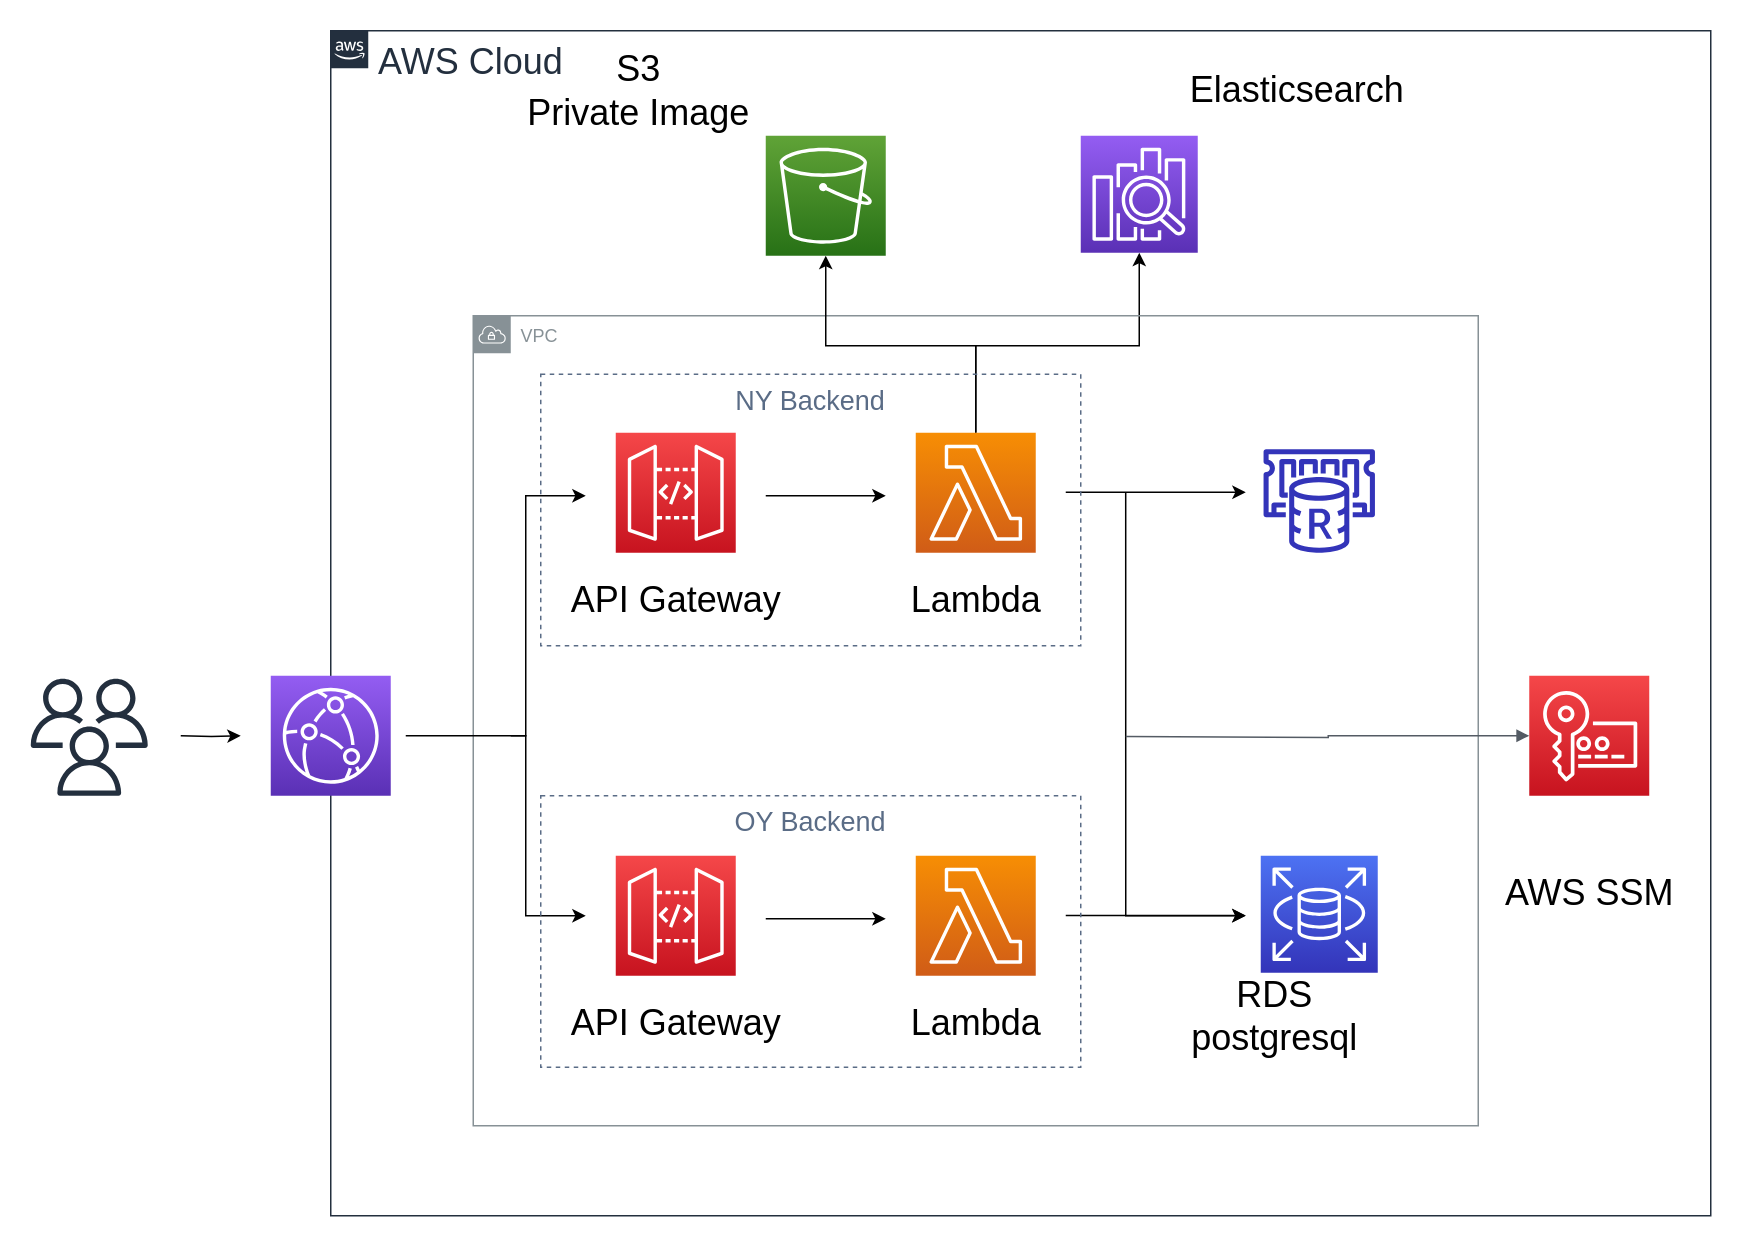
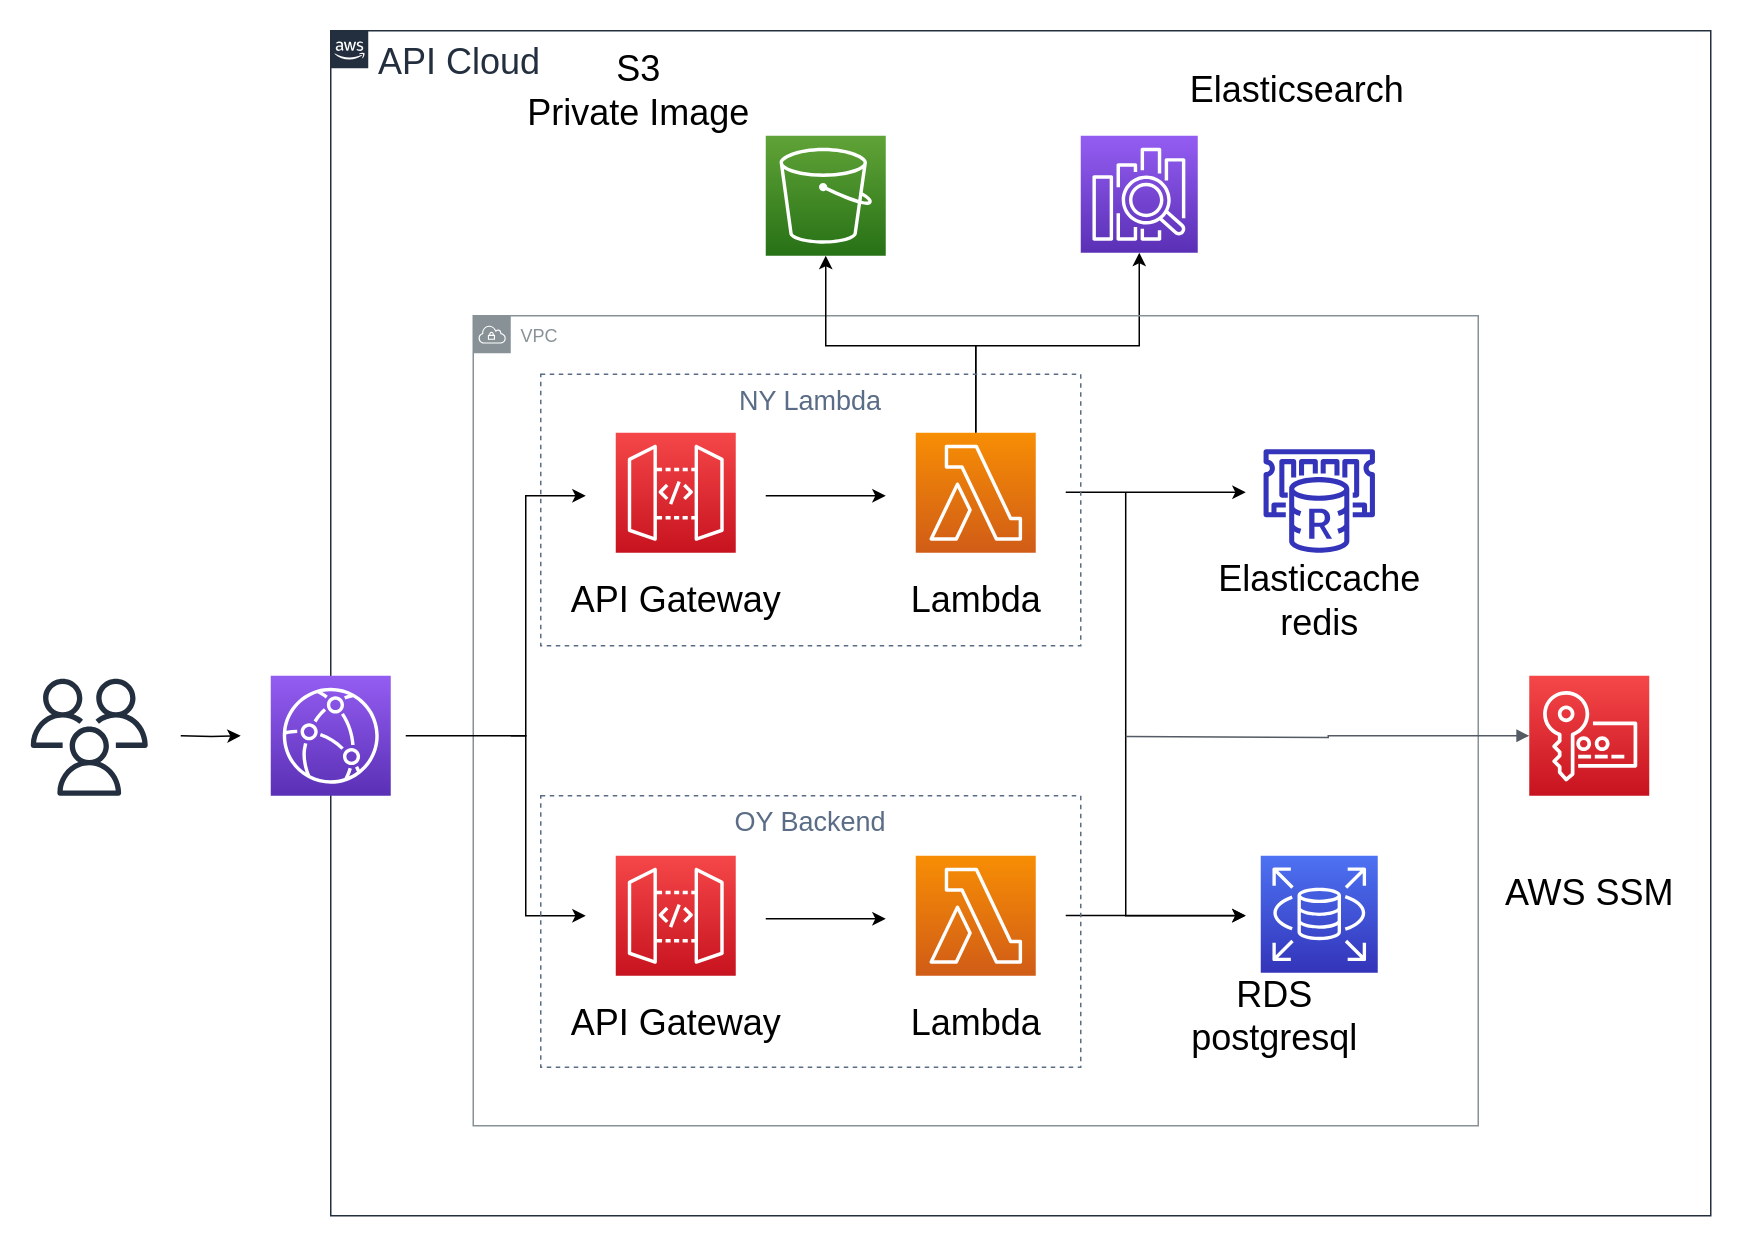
node "AWS Cloud": label "AWS Cloud" -> "API Cloud"
node "NY Backend": label "NY Backend" -> "NY Lambda"
node "Elasticcache redis": added
